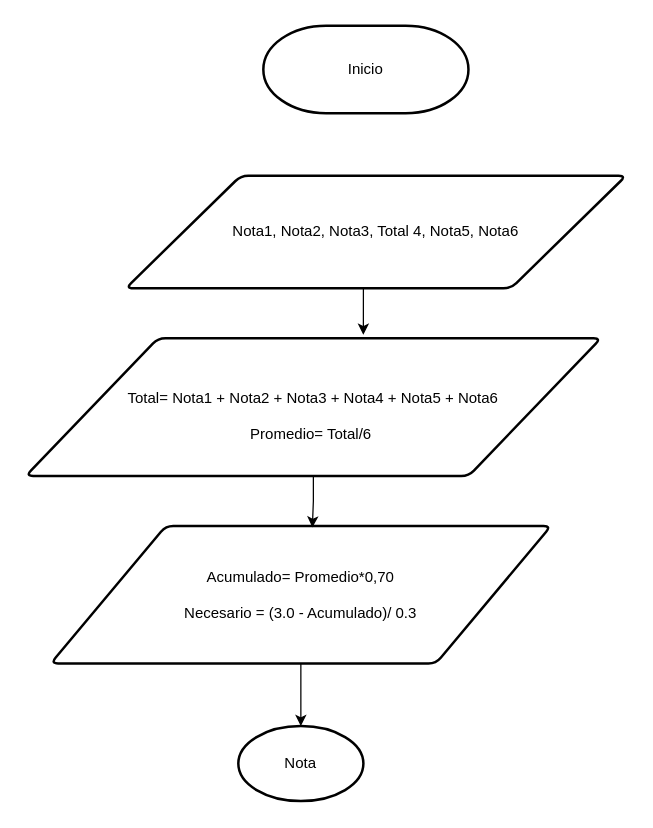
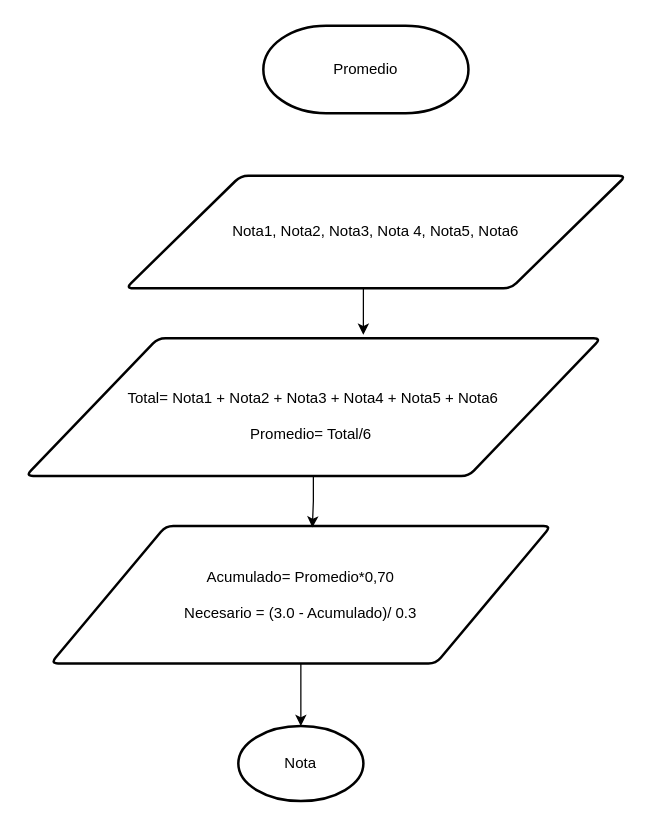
node "Inicio": label "Inicio" -> "Promedio"
node "Nota1, Nota2, Nota3, Total 4, Nota5, Nota6": label "Nota1, Nota2, Nota3, Total 4, Nota5, Nota6" -> "Nota1, Nota2, Nota3, Nota 4, Nota5, Nota6"
